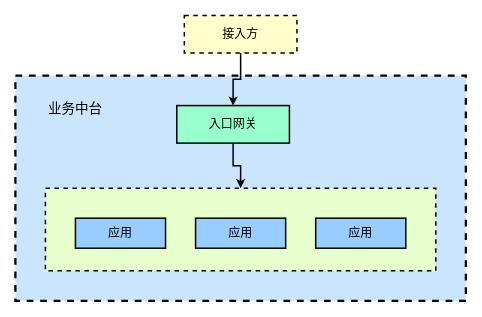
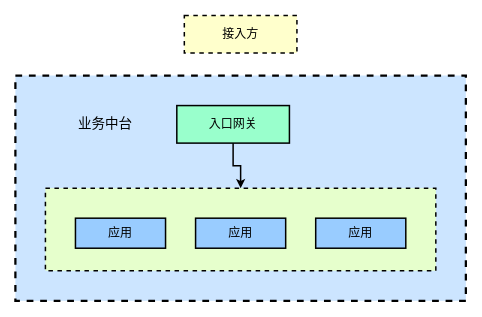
edge "接入方" -> "入口网关": removed
node "业务中台": moved (75, 109) -> (105, 124)
